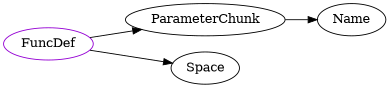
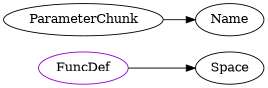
edge "FuncDef" -> "ParameterChunk": removed
